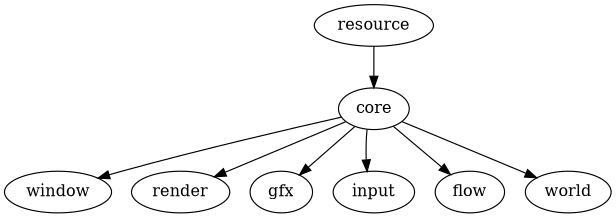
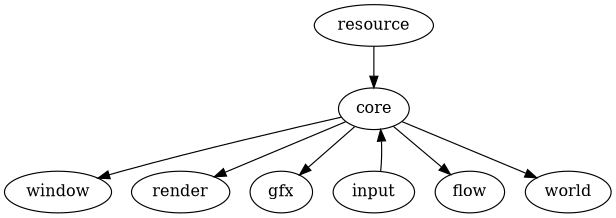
edge "core" -> "input": reversed
